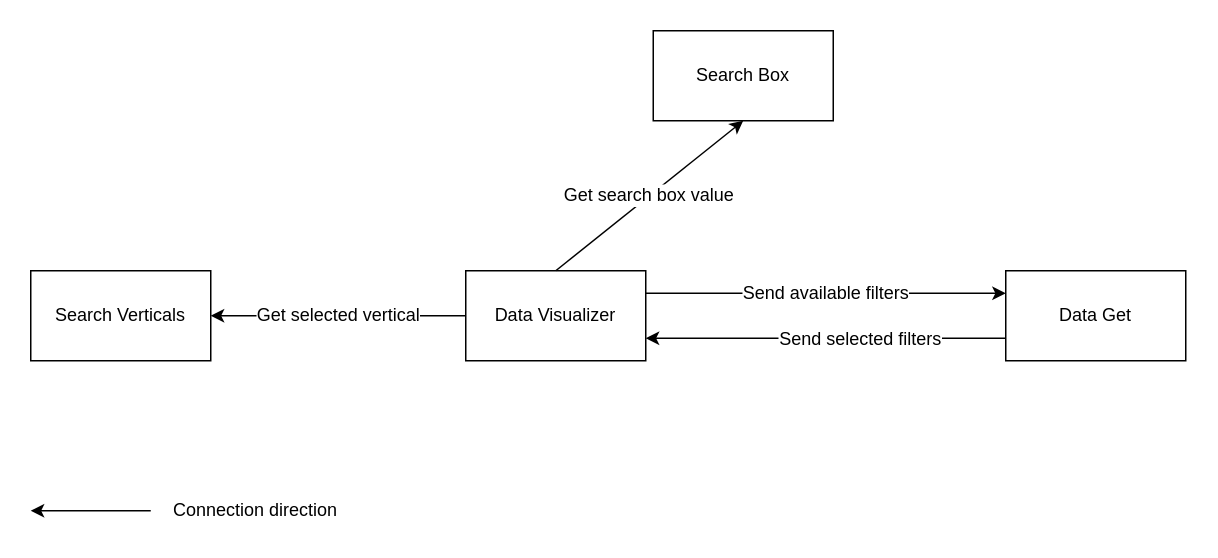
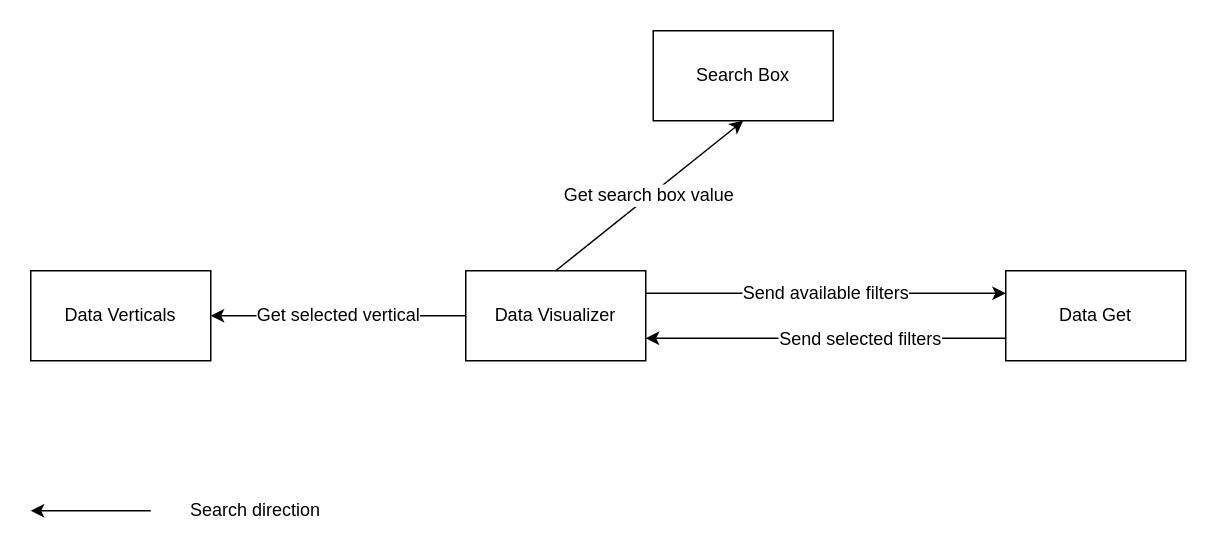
node "Search Verticals": label "Search Verticals" -> "Data Verticals"
node "Connection direction": label "Connection direction" -> "Search direction"
